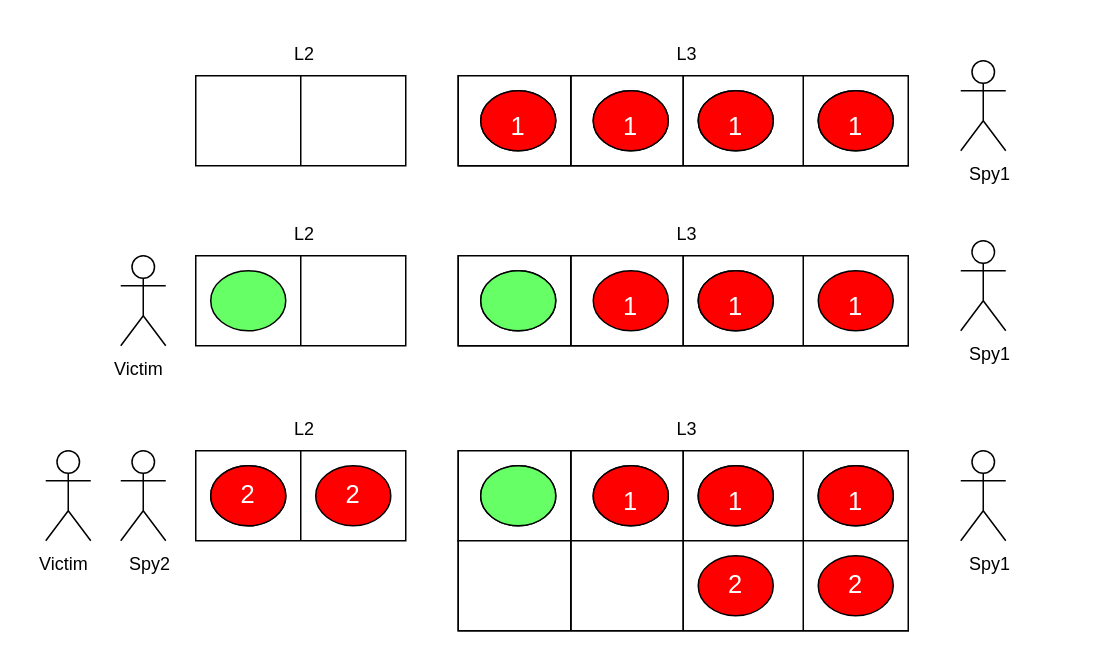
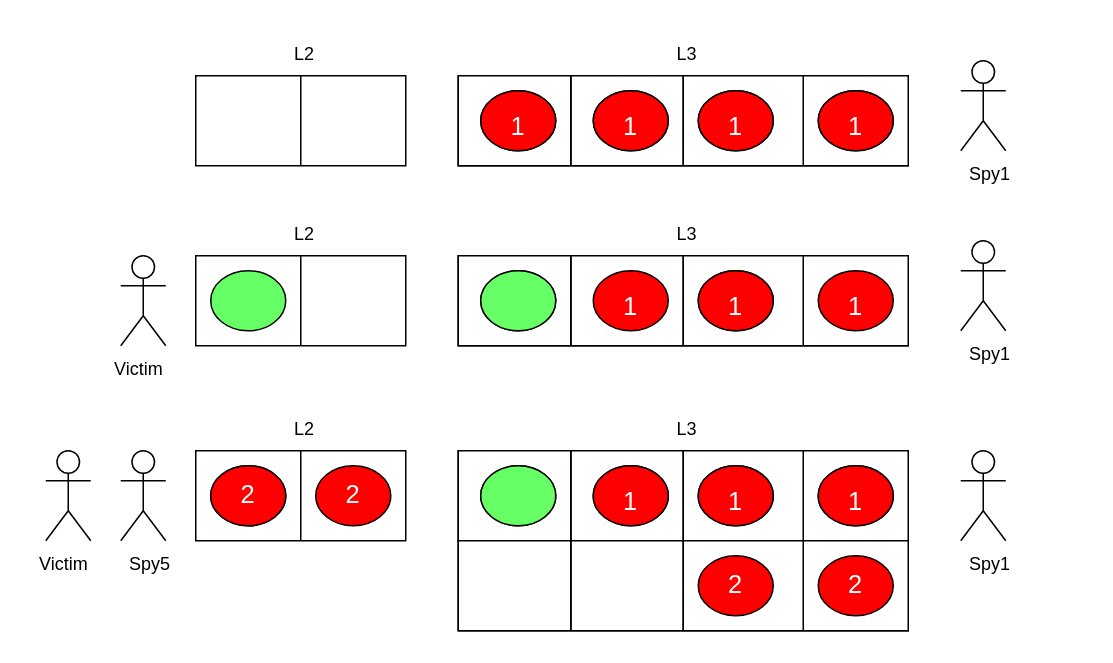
node "Spy2": label "Spy2" -> "Spy5"
